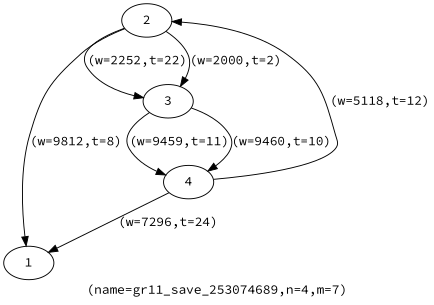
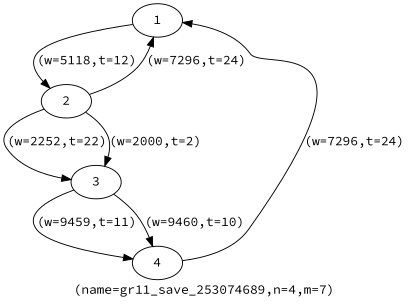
edge "4" -> "2": now "1" -> "2"
edge "2" -> "1": label "(w=9812,t=8)" -> "(w=7296,t=24)"
